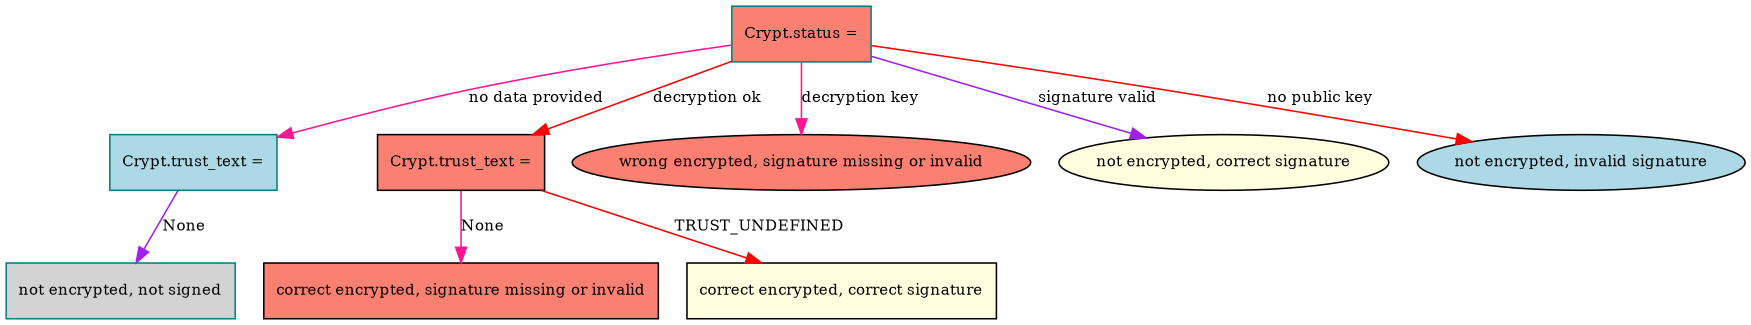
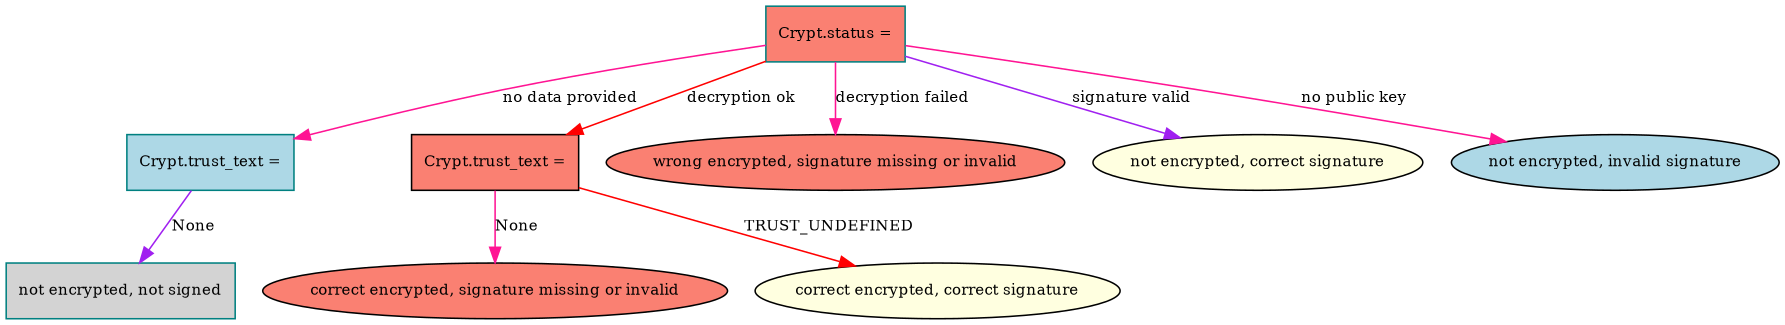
edge "Crypt.status =" -> "not encrypted, invalid signature": color red -> deeppink
edge "Crypt.status =" -> "wrong encrypted, signature missing or invalid": label "decryption key" -> "decryption failed"
node "correct encrypted, signature missing or invalid": shape box -> ellipse
node "correct encrypted, correct signature": shape box -> ellipse
